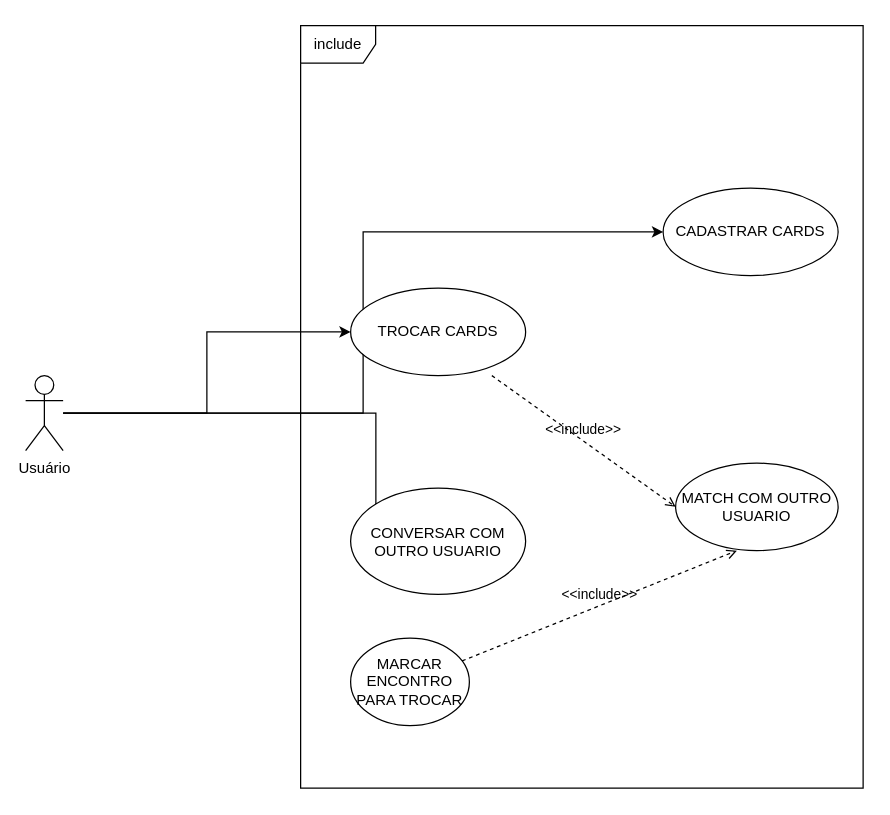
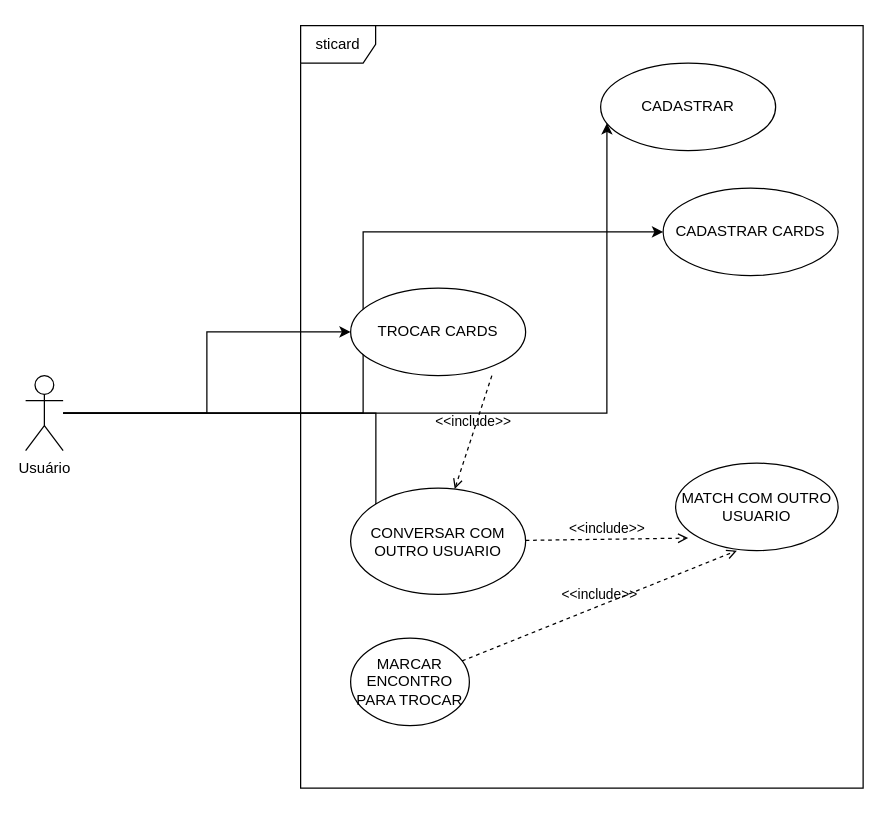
node "include": label "include" -> "sticard"
node "CADASTRAR": added
edge "Usuário" -> "CADASTRAR": added
edge "TROCAR CARDS" -> "MATCH COM OUTRO USUARIO": now "TROCAR CARDS" -> "CONVERSAR COM OUTRO USUARIO"
edge "CONVERSAR COM OUTRO USUARIO" -> "MATCH COM OUTRO USUARIO": added, label "<<include>>"
